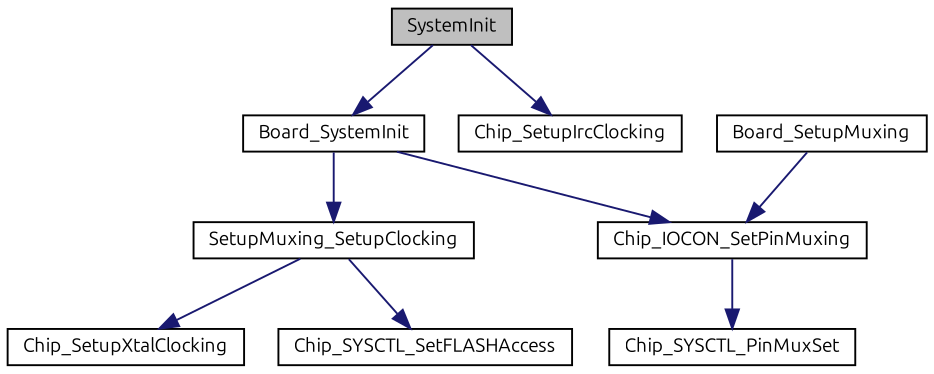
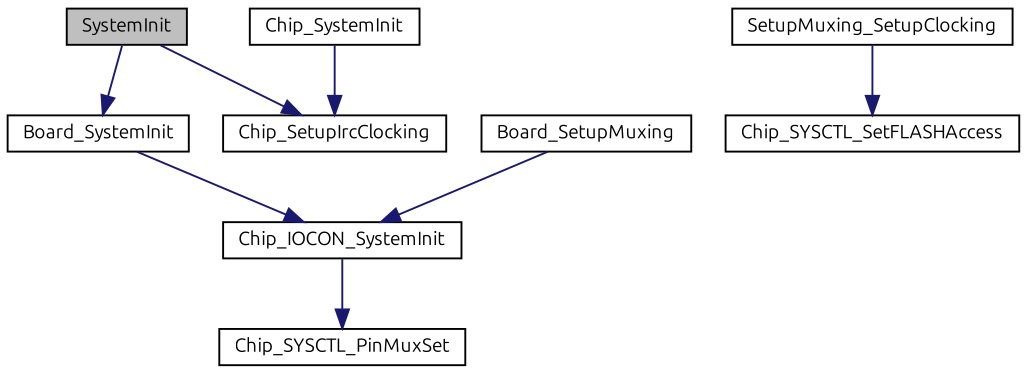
node "Chip_SystemInit": added
edge "Board_SystemInit" -> "SetupMuxing_SetupClocking": removed
node "Chip_IOCON_SetPinMuxing": label "Chip_IOCON_SetPinMuxing" -> "Chip_IOCON_SystemInit"
node "Chip_SetupXtalClocking": removed
